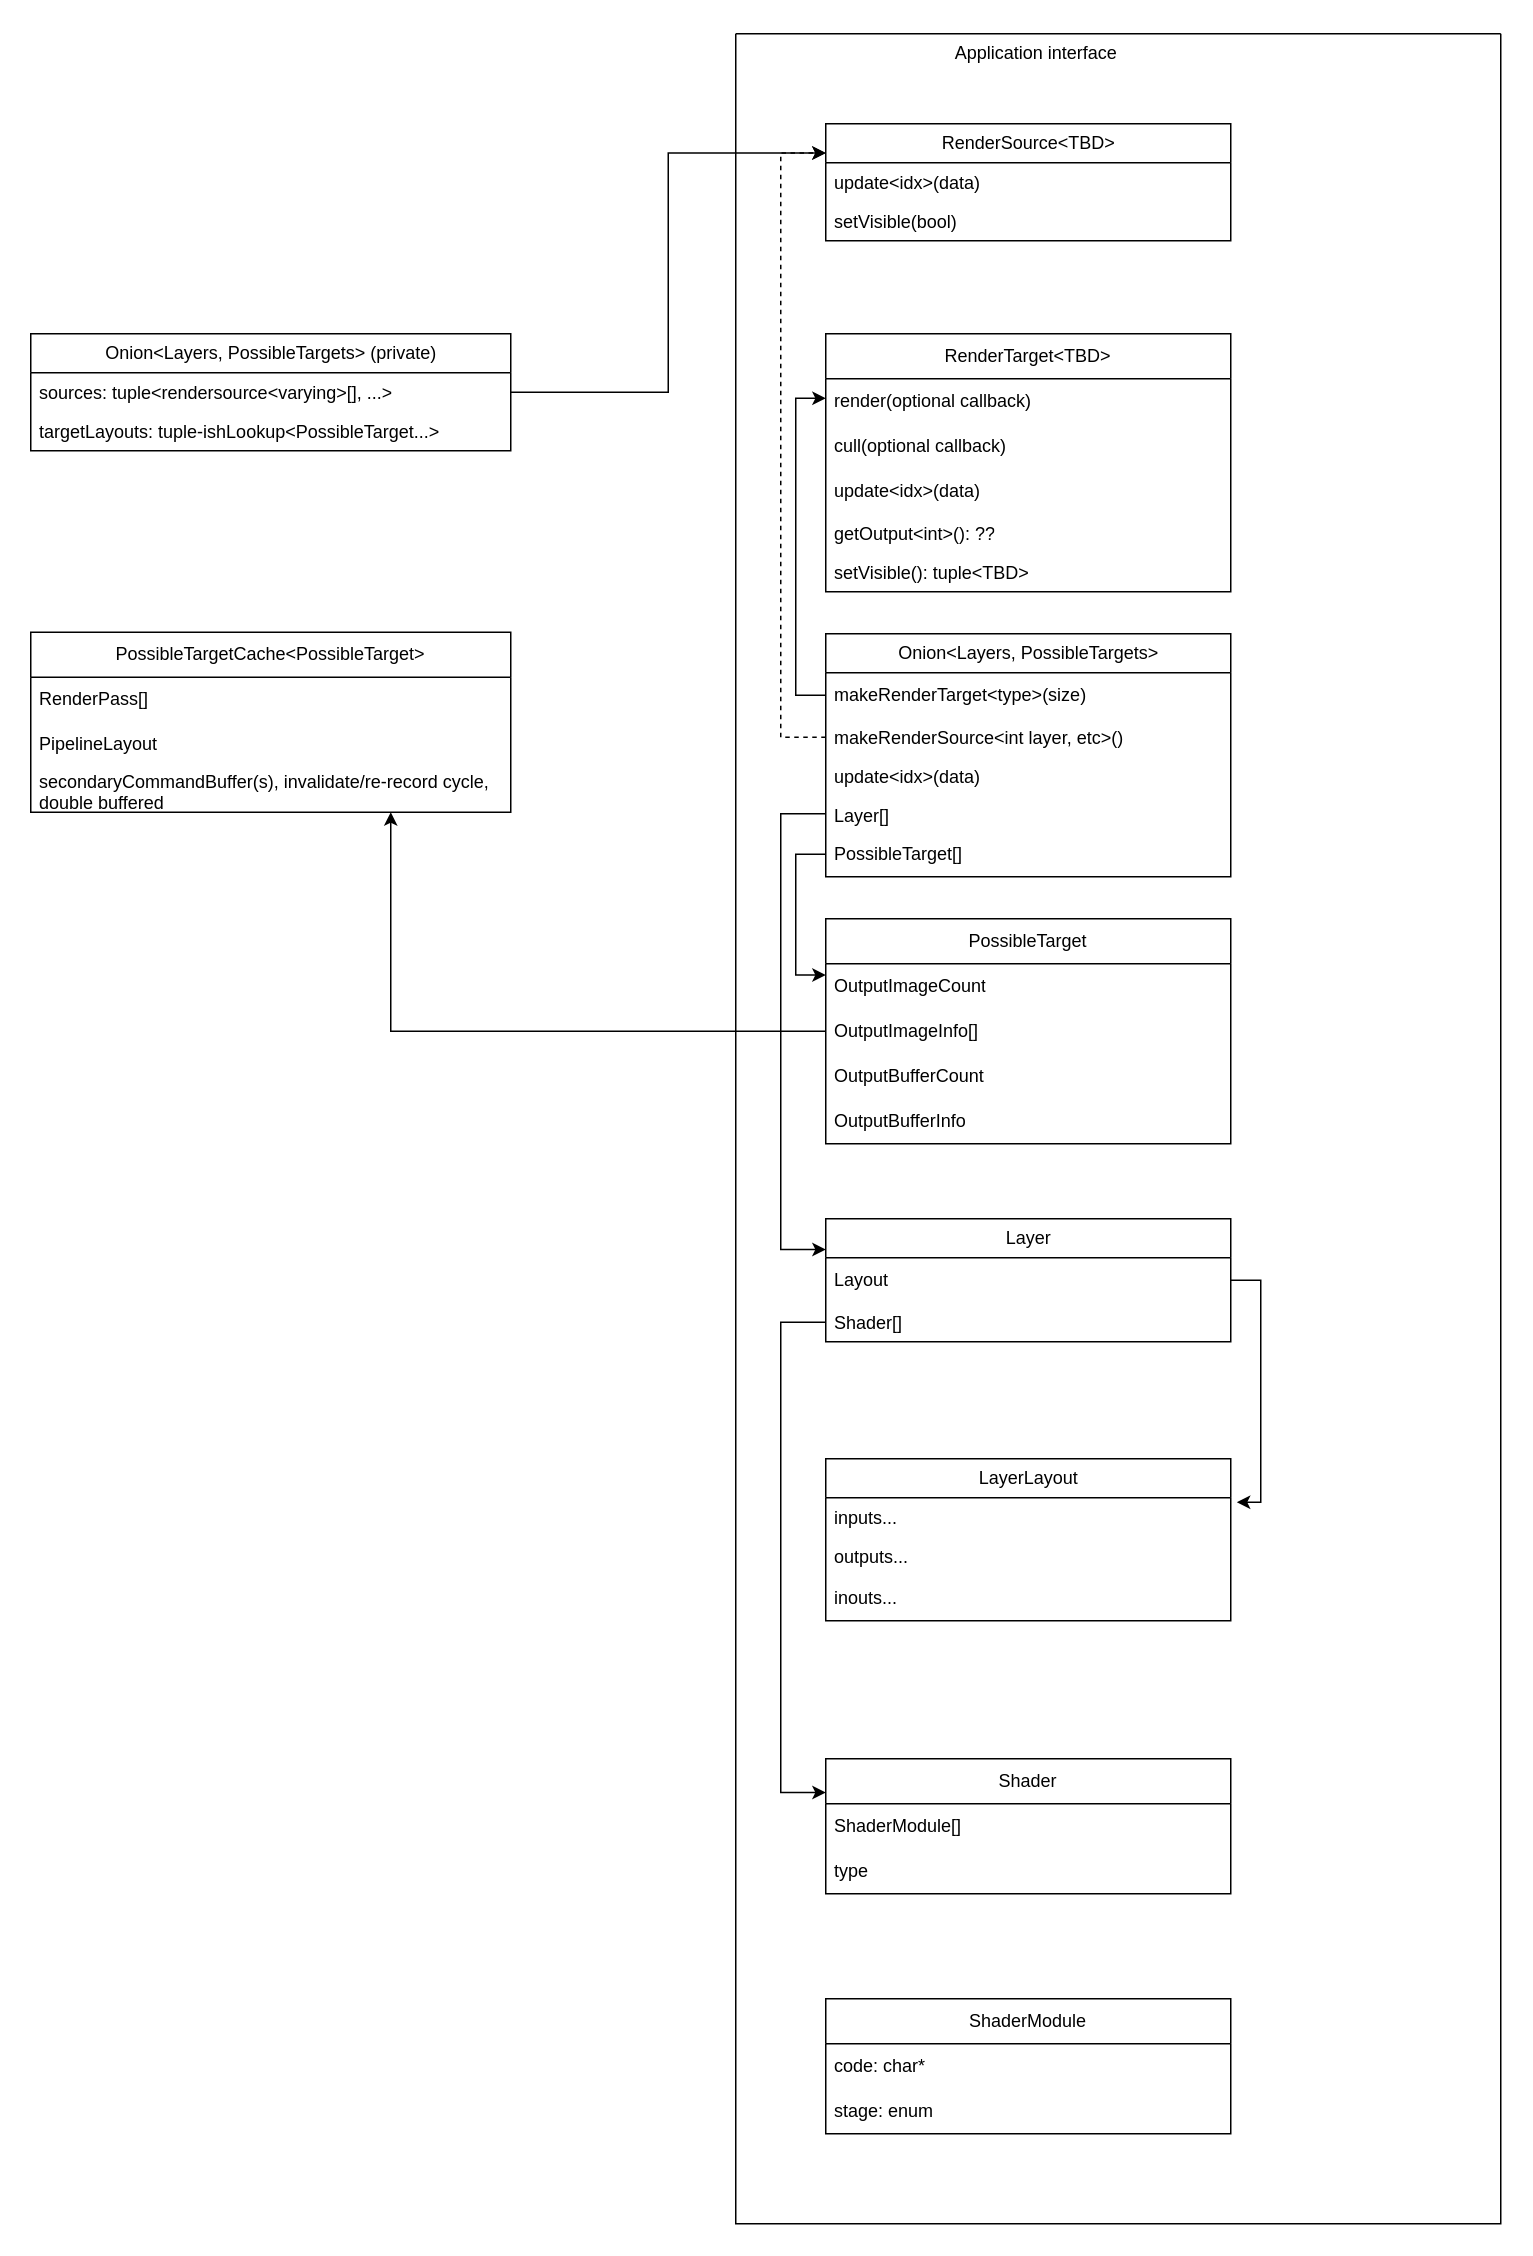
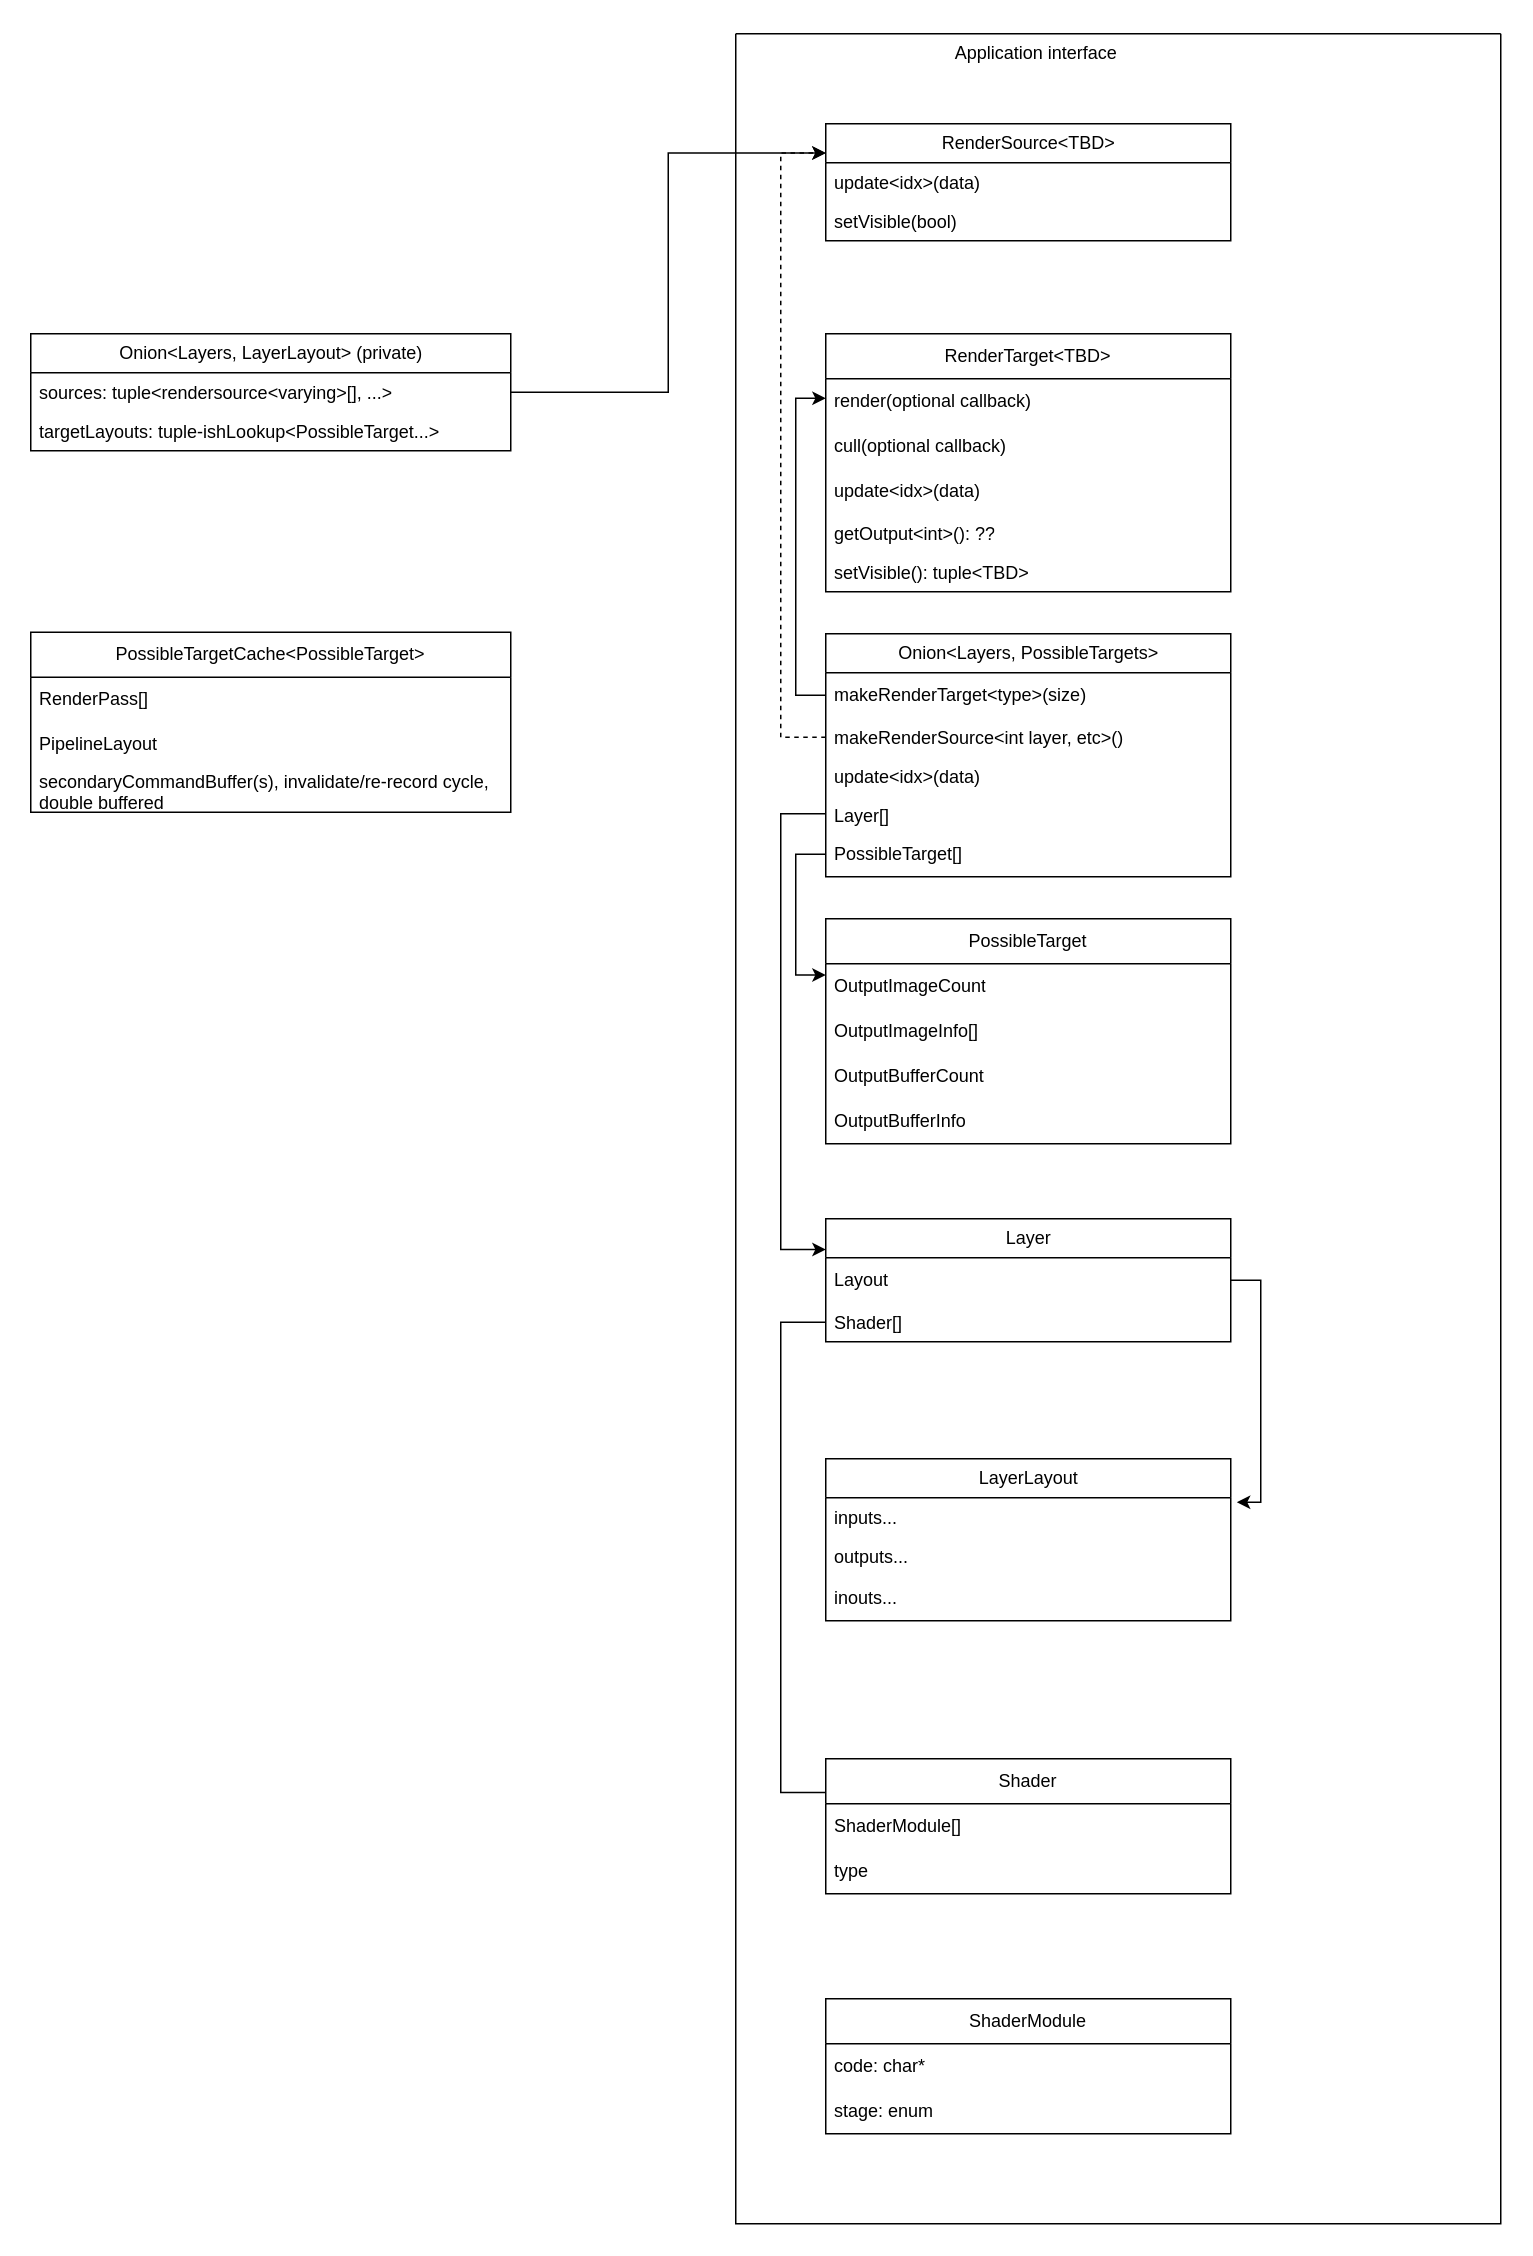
node "Onion<Layers, PossibleTargets> (private)": label "Onion<Layers, PossibleTargets> (private)" -> "Onion<Layers, LayerLayout> (private)"
edge "PossibleTarget" -> "PossibleTargetCache<PossibleTarget>": removed
edge "Shader[]" -> "Shader": arrowhead classic -> none
